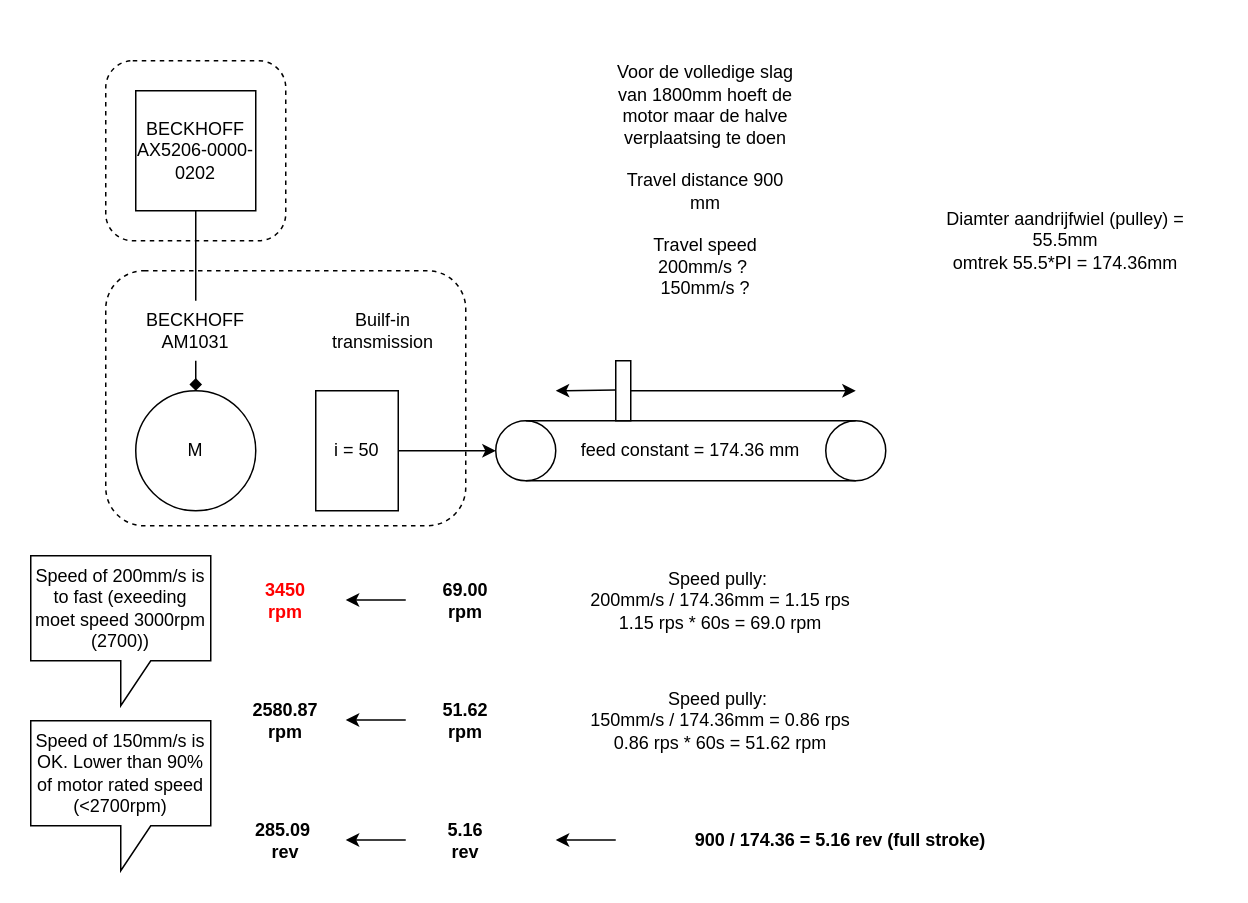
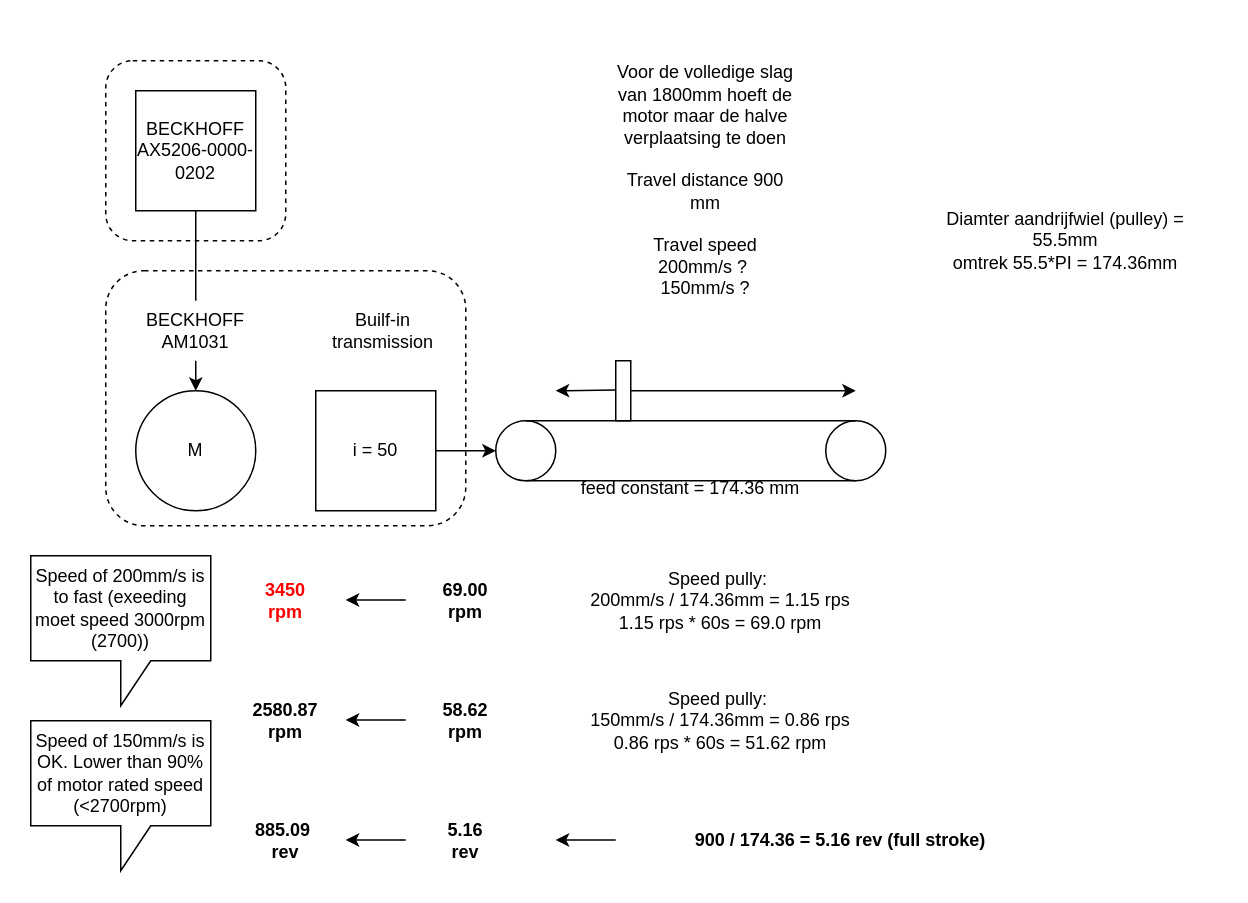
edge "BECKHOFF AX5206-0000-0202" -> "M": arrowhead diamond -> classic
node "i = 50": size 83x120 -> 120x120
node "feed constant = 174.36 mm": moved (691, 451) -> (691, 488)
node "51.62 rpm": label "51.62 rpm" -> "58.62 rpm"
node "285.09 rev": label "285.09 rev" -> "885.09 rev"
